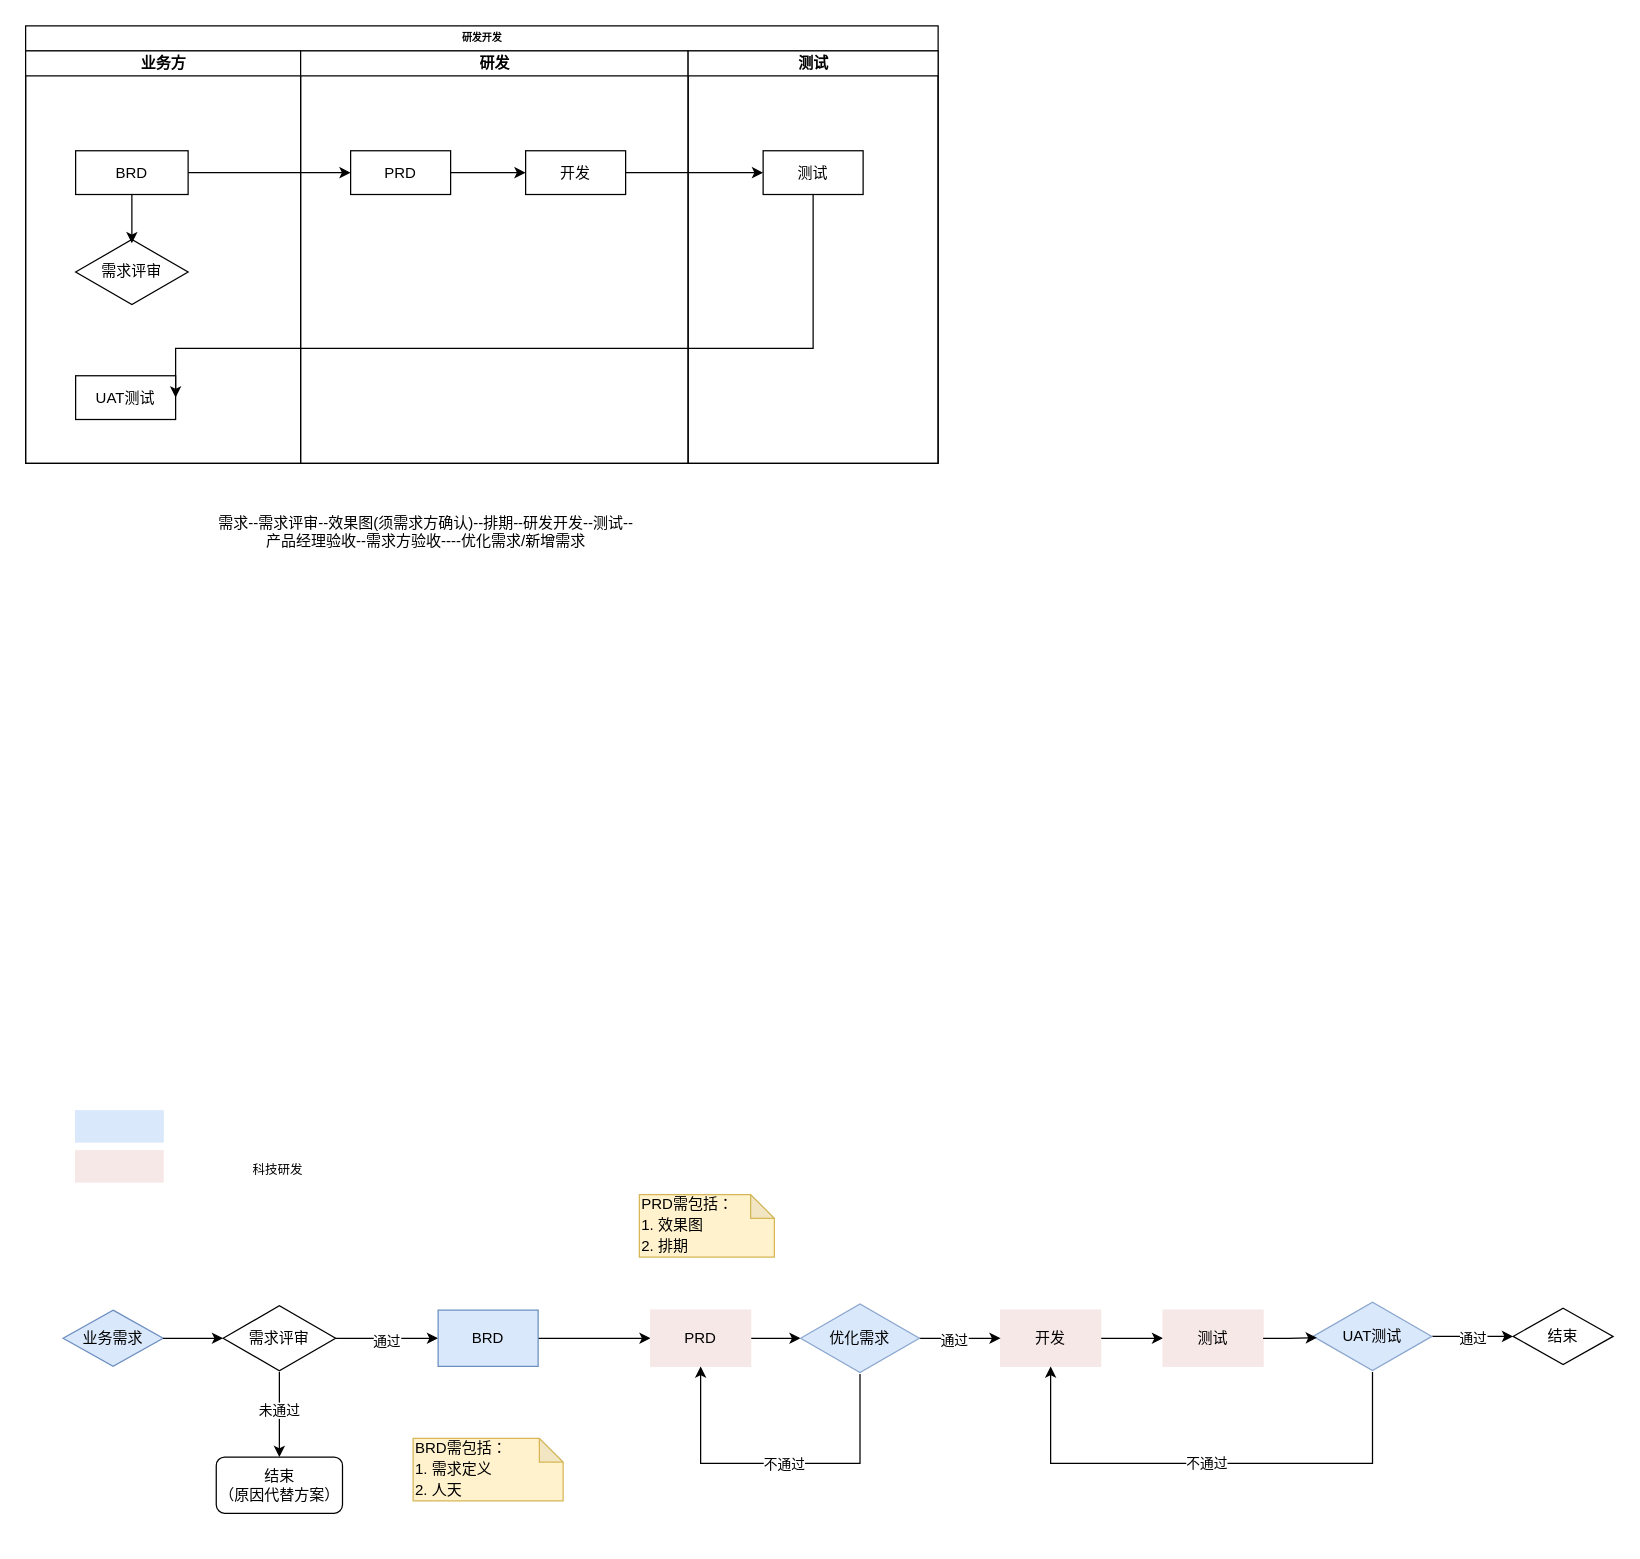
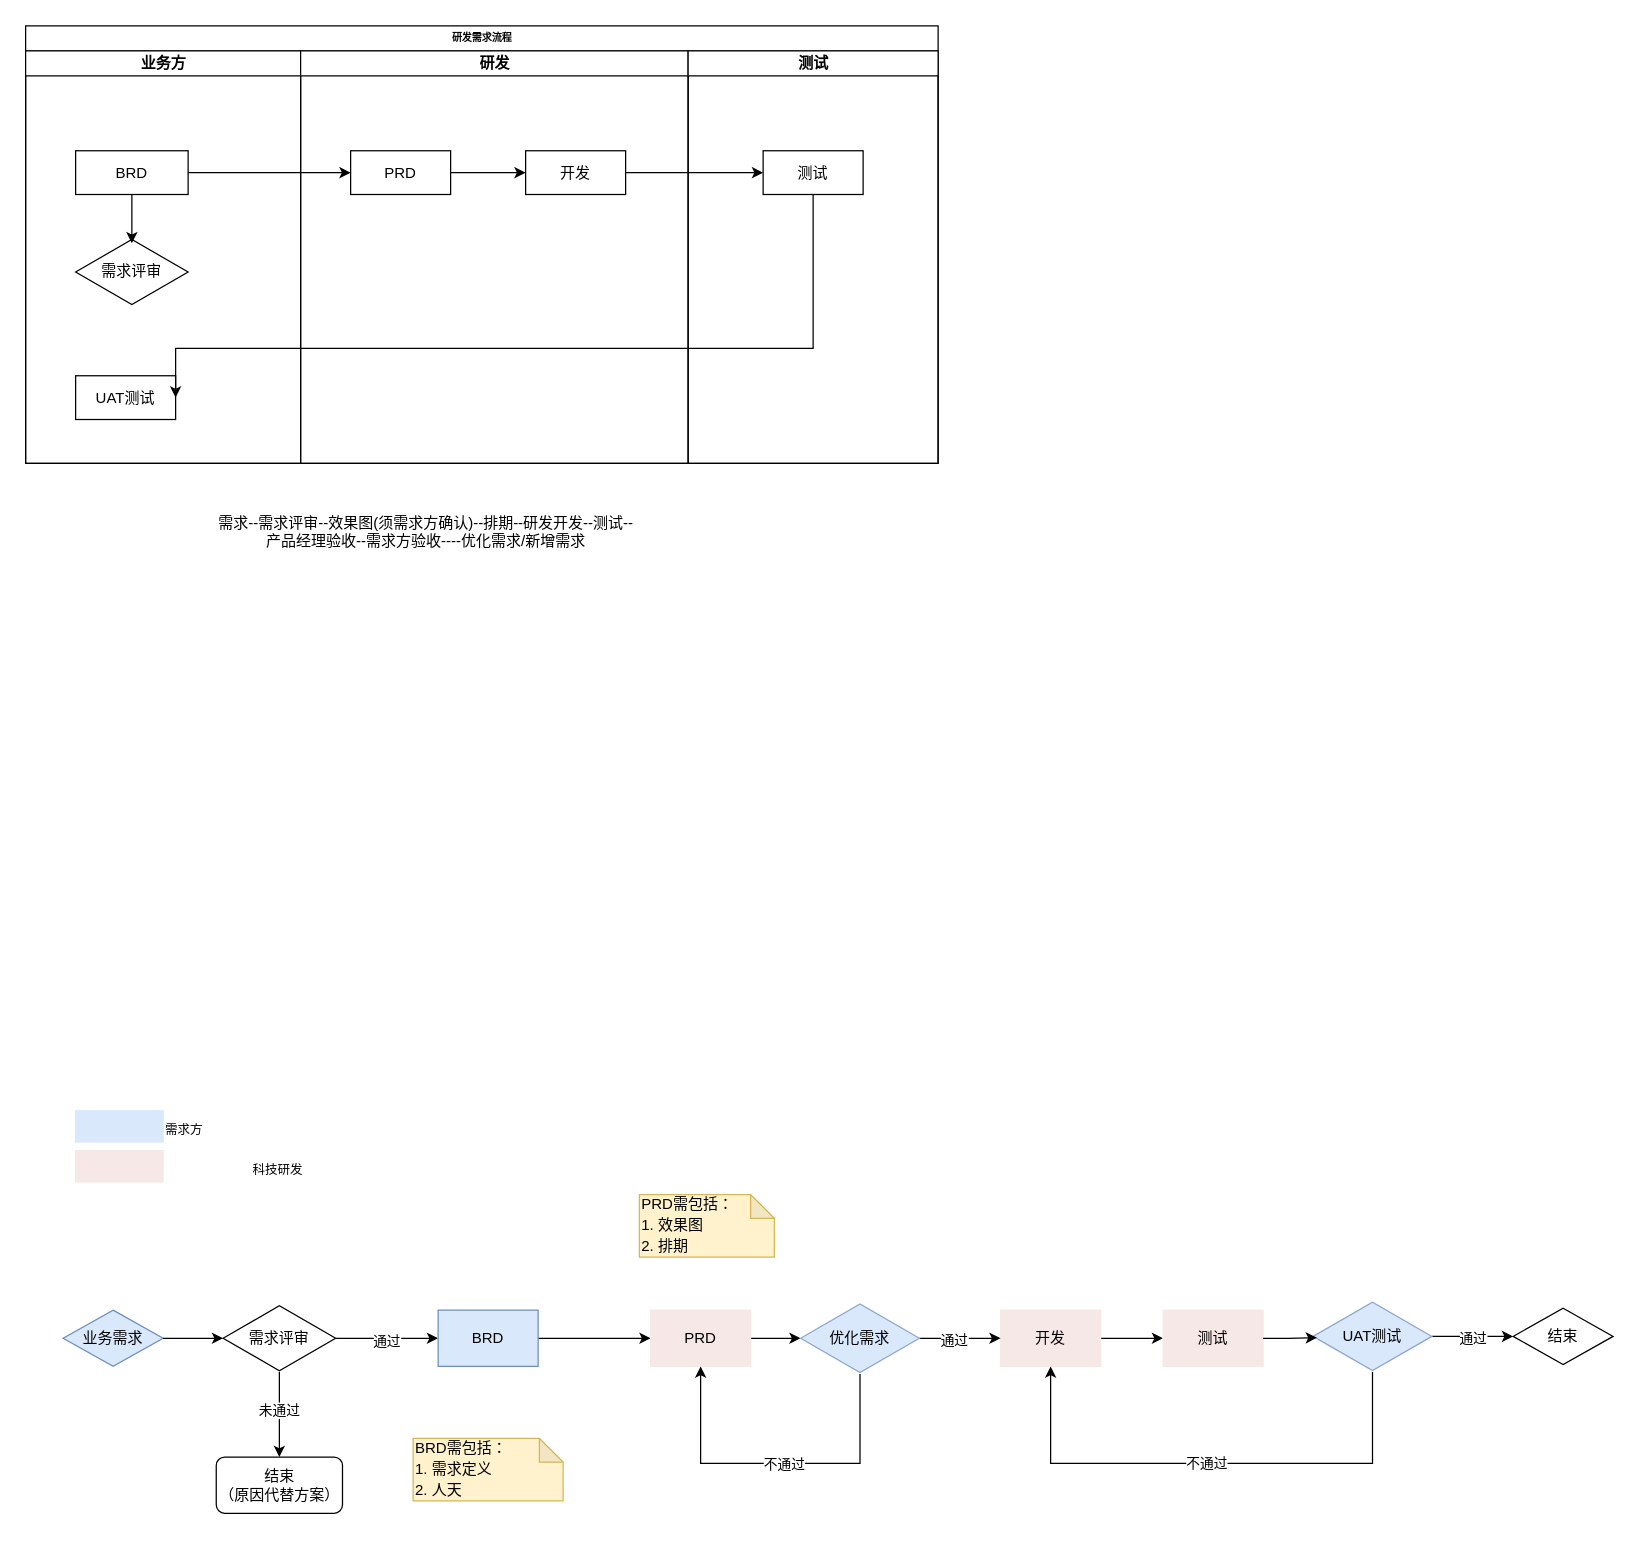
node "研发开发": label "研发开发" -> "研发需求流程"
node "需求方": added
